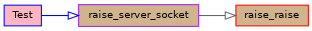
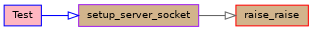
node "raise_server_socket": label "raise_server_socket" -> "setup_server_socket"
